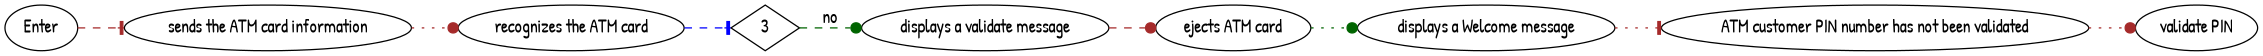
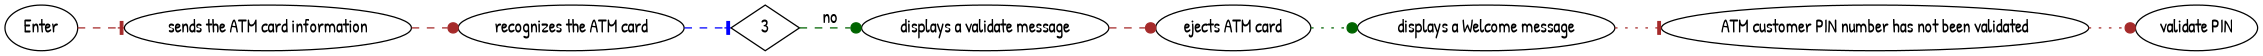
edge "sends the ATM card information" -> "recognizes the ATM card": style dotted -> dashed
